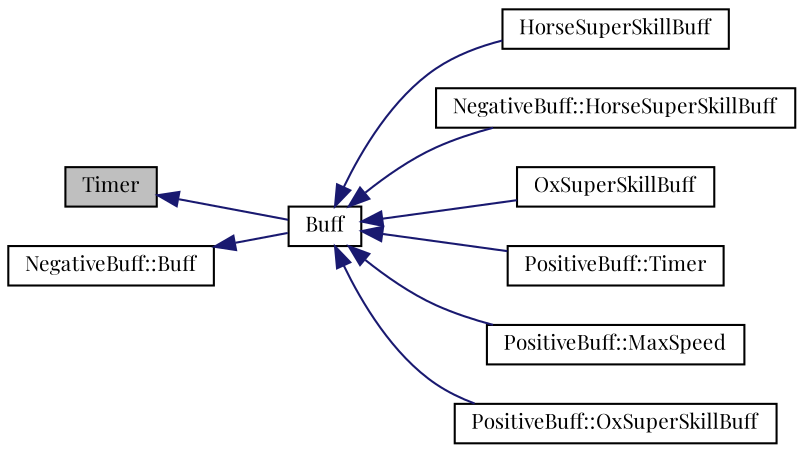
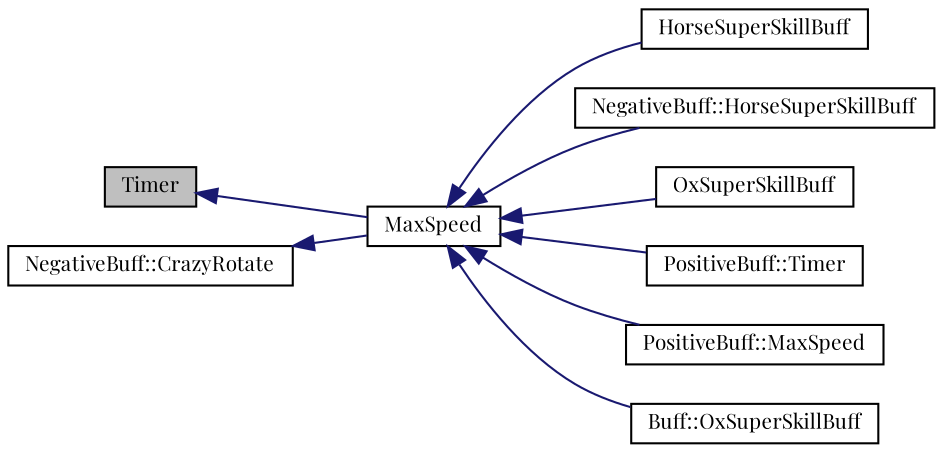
node "Buff": label "Buff" -> "MaxSpeed"
node "NegativeBuff::Buff": label "NegativeBuff::Buff" -> "NegativeBuff::CrazyRotate"
node "PositiveBuff::OxSuperSkillBuff": label "PositiveBuff::OxSuperSkillBuff" -> "Buff::OxSuperSkillBuff"
